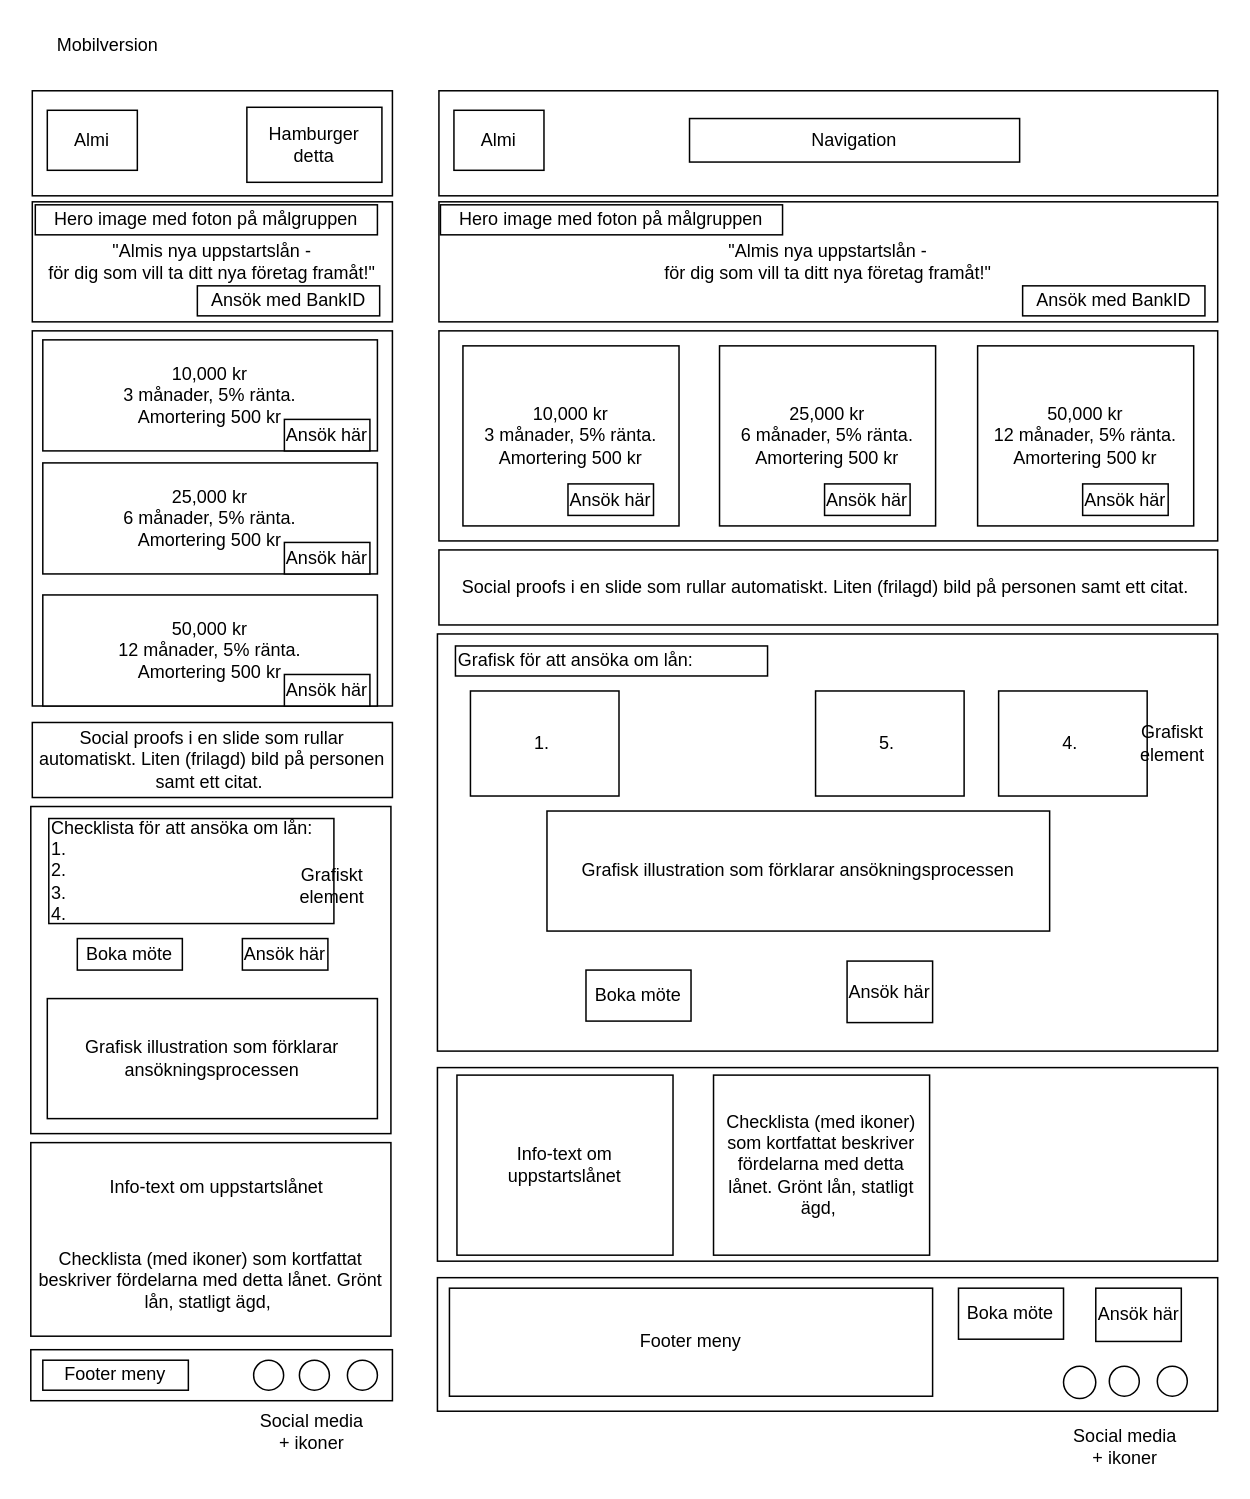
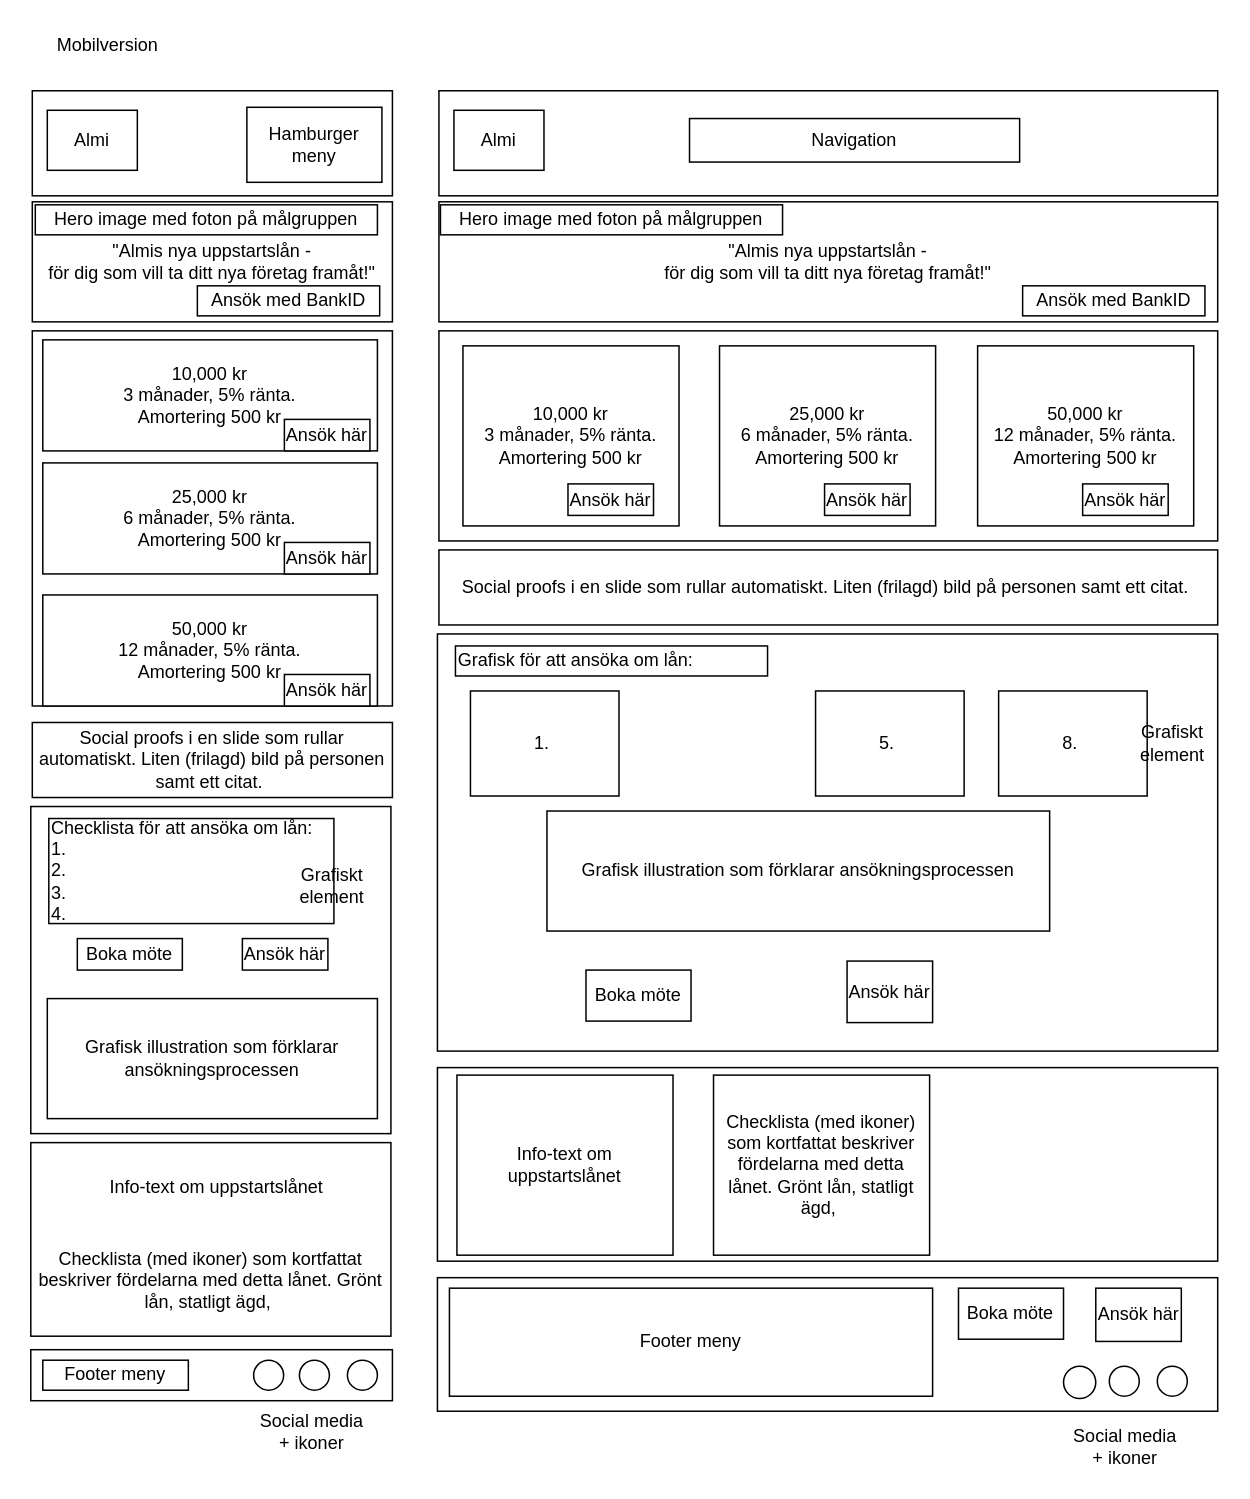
node "Hamburger detta": label "Hamburger detta" -> "Hamburger meny"
node "4.": label "4." -> "8."
